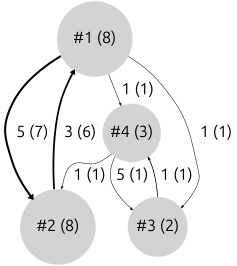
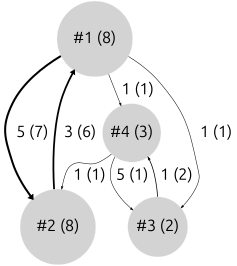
edge "#3 (2)" -> "#4 (3)": label " 1 (1) " -> " 1 (2) "
